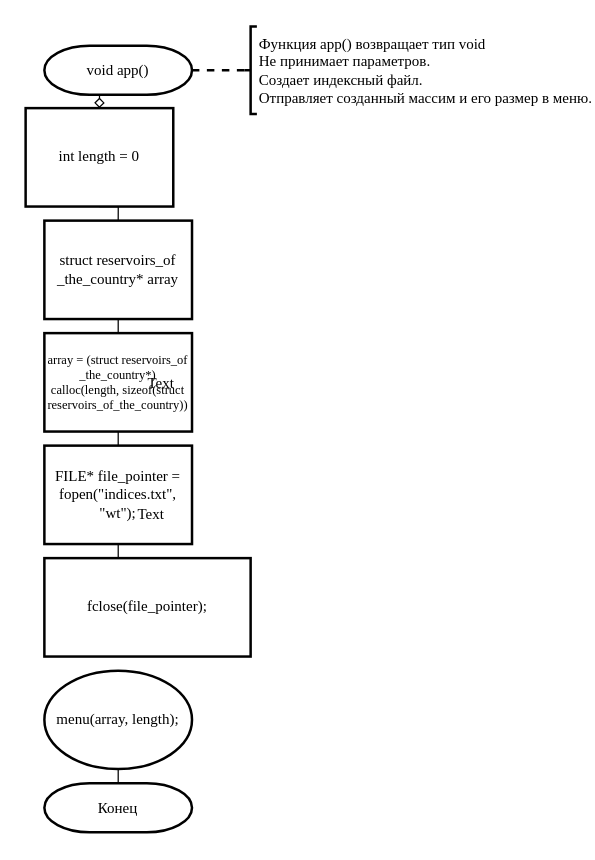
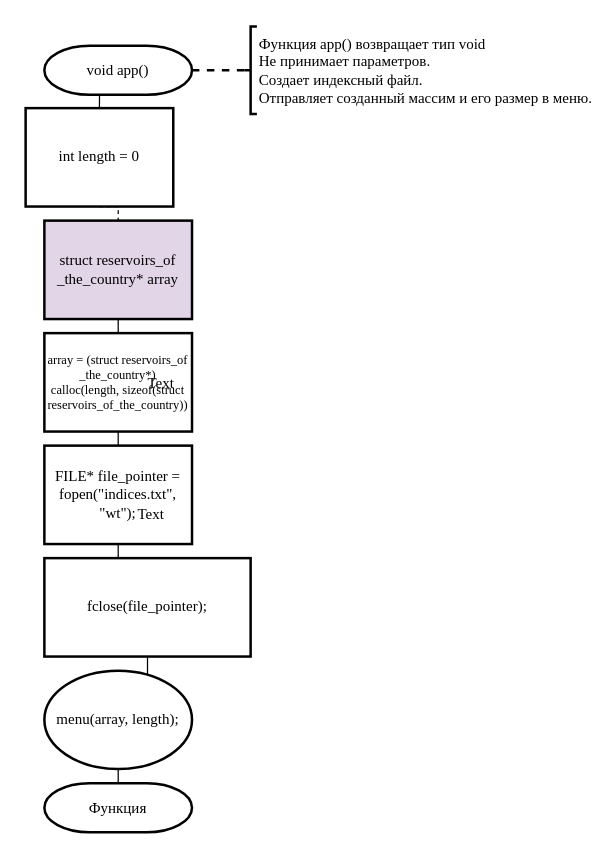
edge "void app()" -> "int length = 0": arrowhead diamond -> none
edge "int length = 0" -- "struct reservoirs_of _the_country* array": style solid -> dashed
node "struct reservoirs_of _the_country* array": fillcolor #ffffff -> #e1d5e7
edge "fclose(file_pointer);" -- "menu(array, length);": added
node "Конец": label "Конец" -> "Функция"
